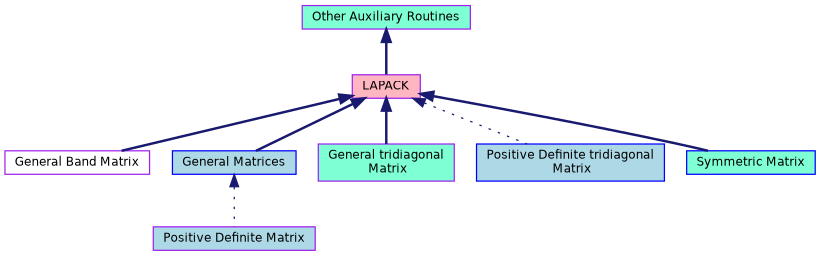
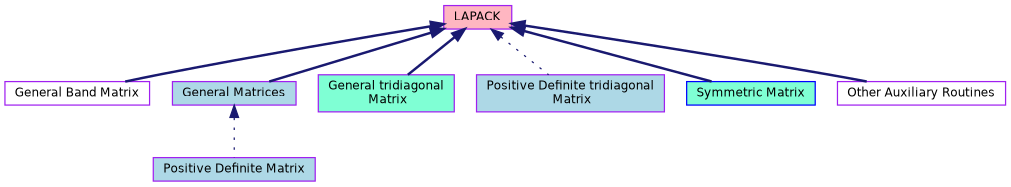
node "Other Auxiliary Routines": fillcolor aquamarine -> white
edge "LAPACK" -> "Other Auxiliary Routines": reversed
node "General Matrices": color blue -> purple
node "Positive Definite tridiagonal Matrix": color blue -> purple
